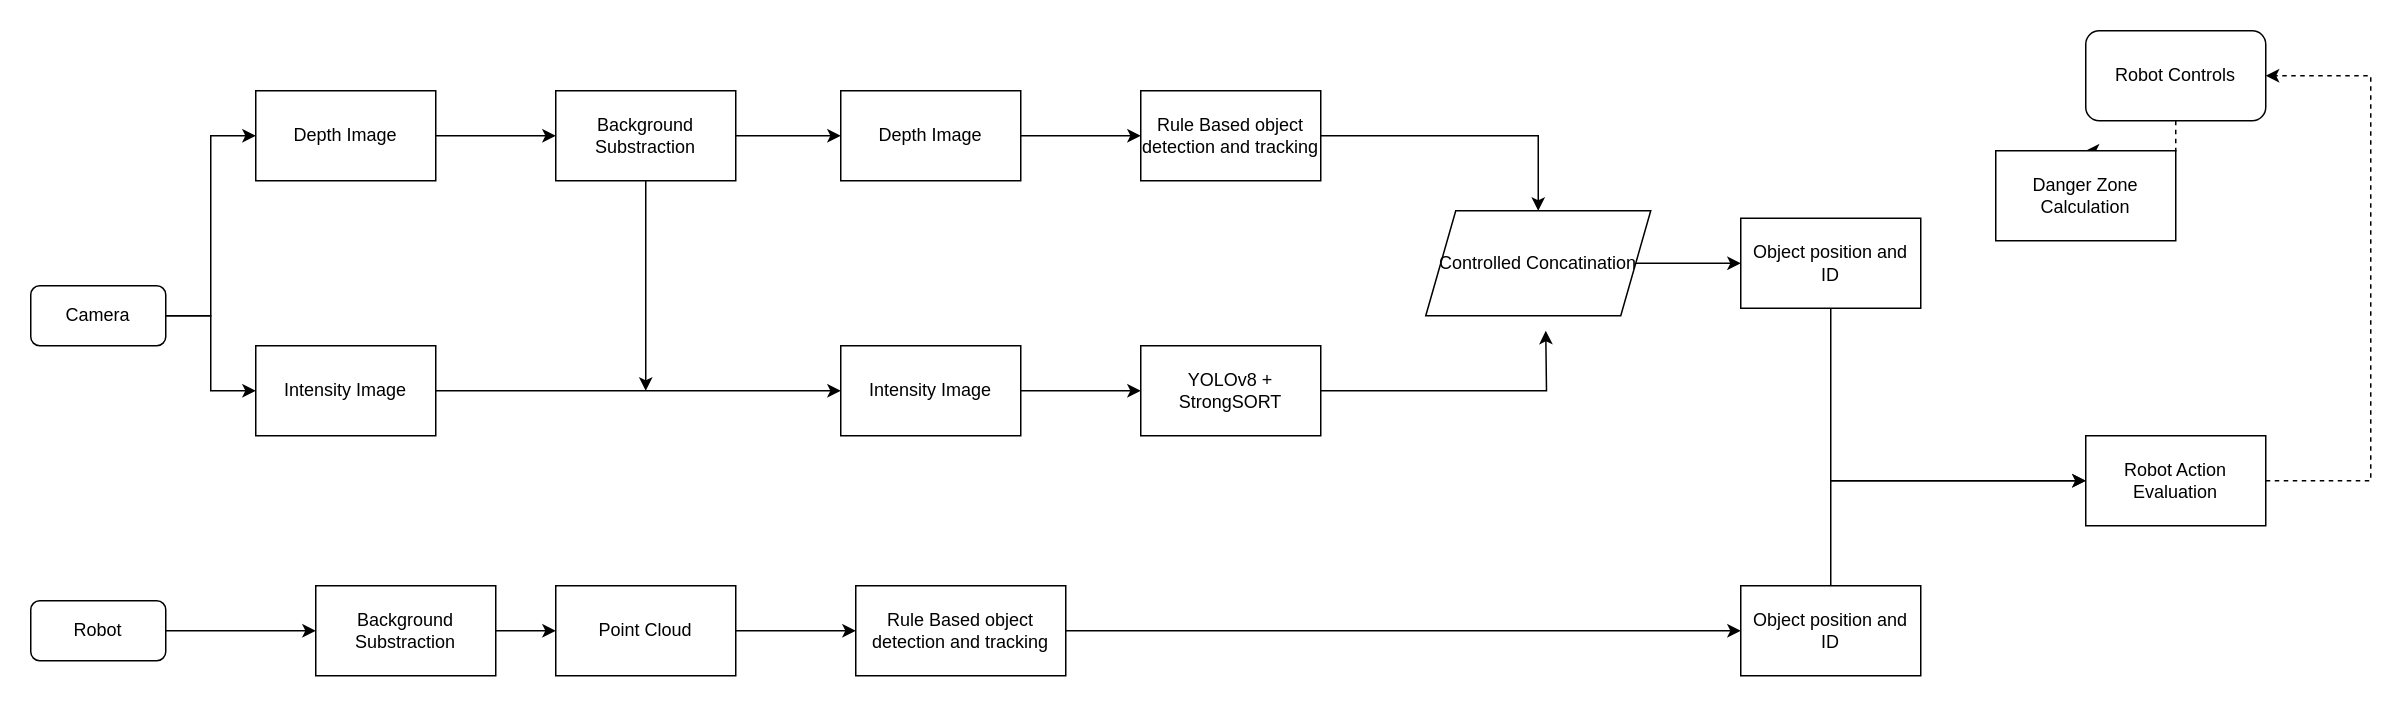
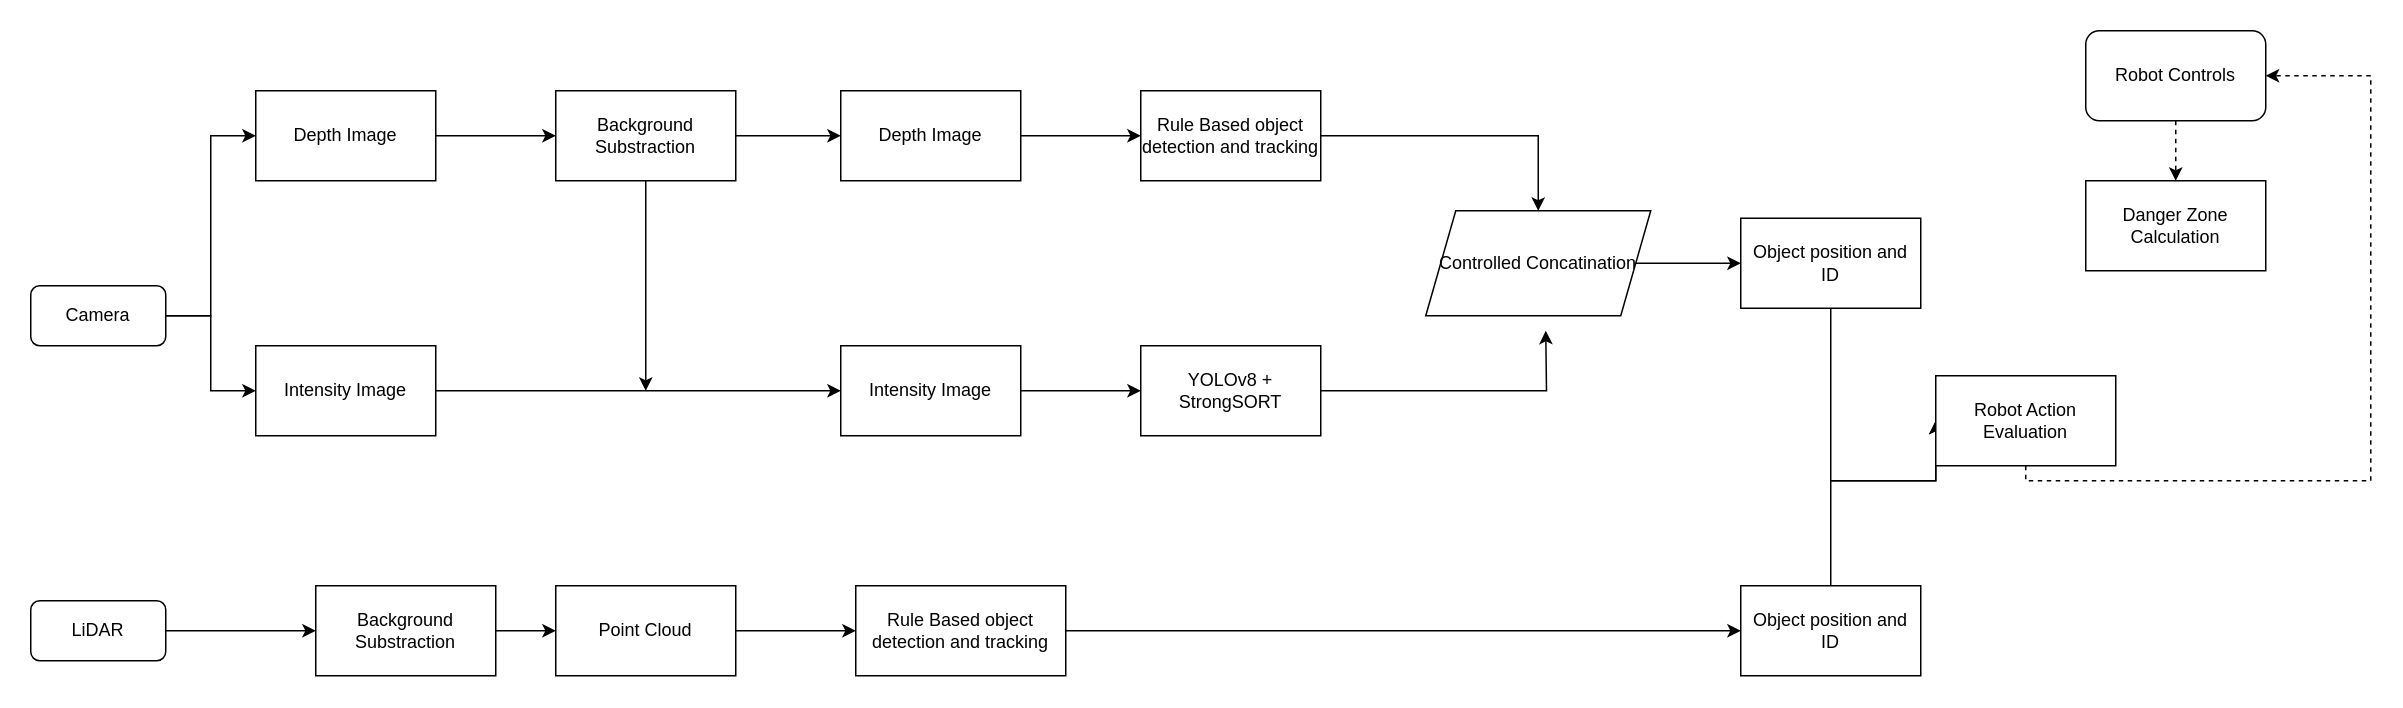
node "Danger Zone Calculation": moved (2086, 196) -> (2176, 226)
node "Robot Action Evaluation": moved (2176, 481) -> (2026, 421)
node "Robot": label "Robot" -> "LiDAR"
